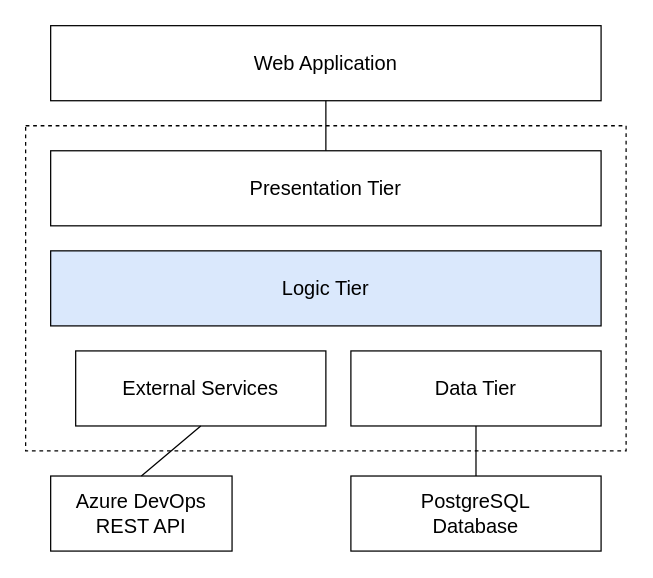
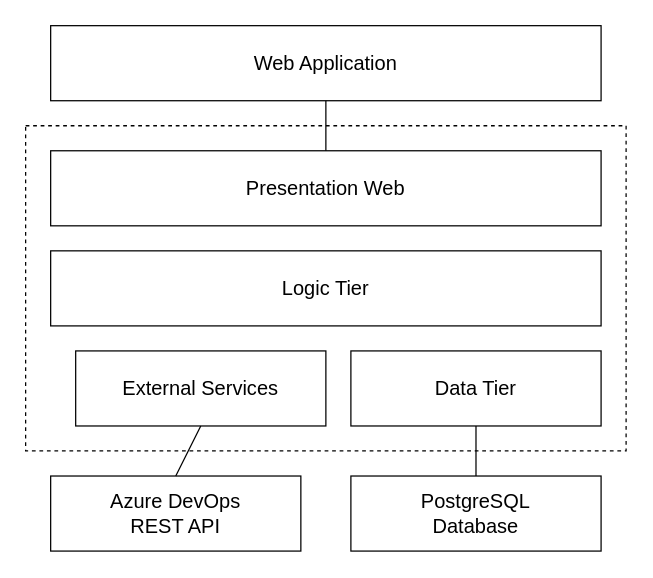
node "Presentation Tier": label "Presentation Tier" -> "Presentation Web"
node "Logic Tier": fillcolor #dae8fc -> #ffffff
node "Azure DevOpsREST API": size 181x75 -> 250x75
